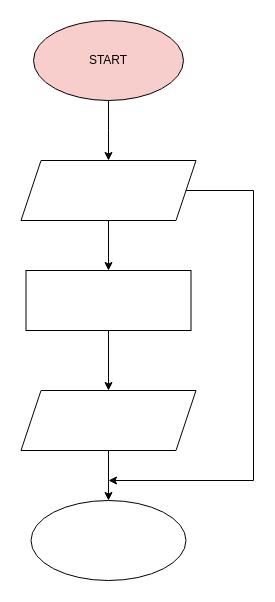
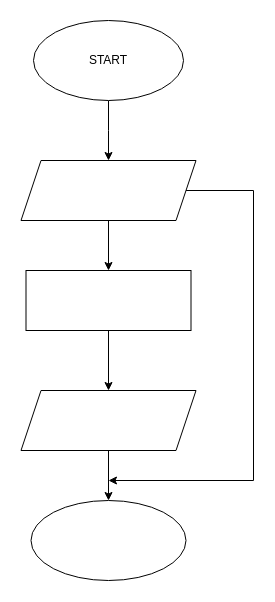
node "START": fillcolor #f8cecc -> #ffffff
